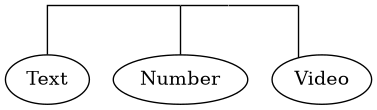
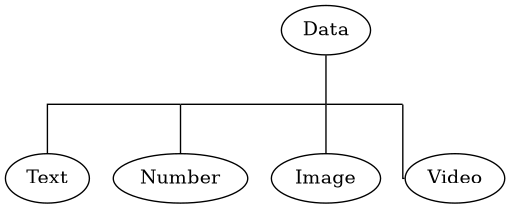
node "Data": added
node "Image": added
